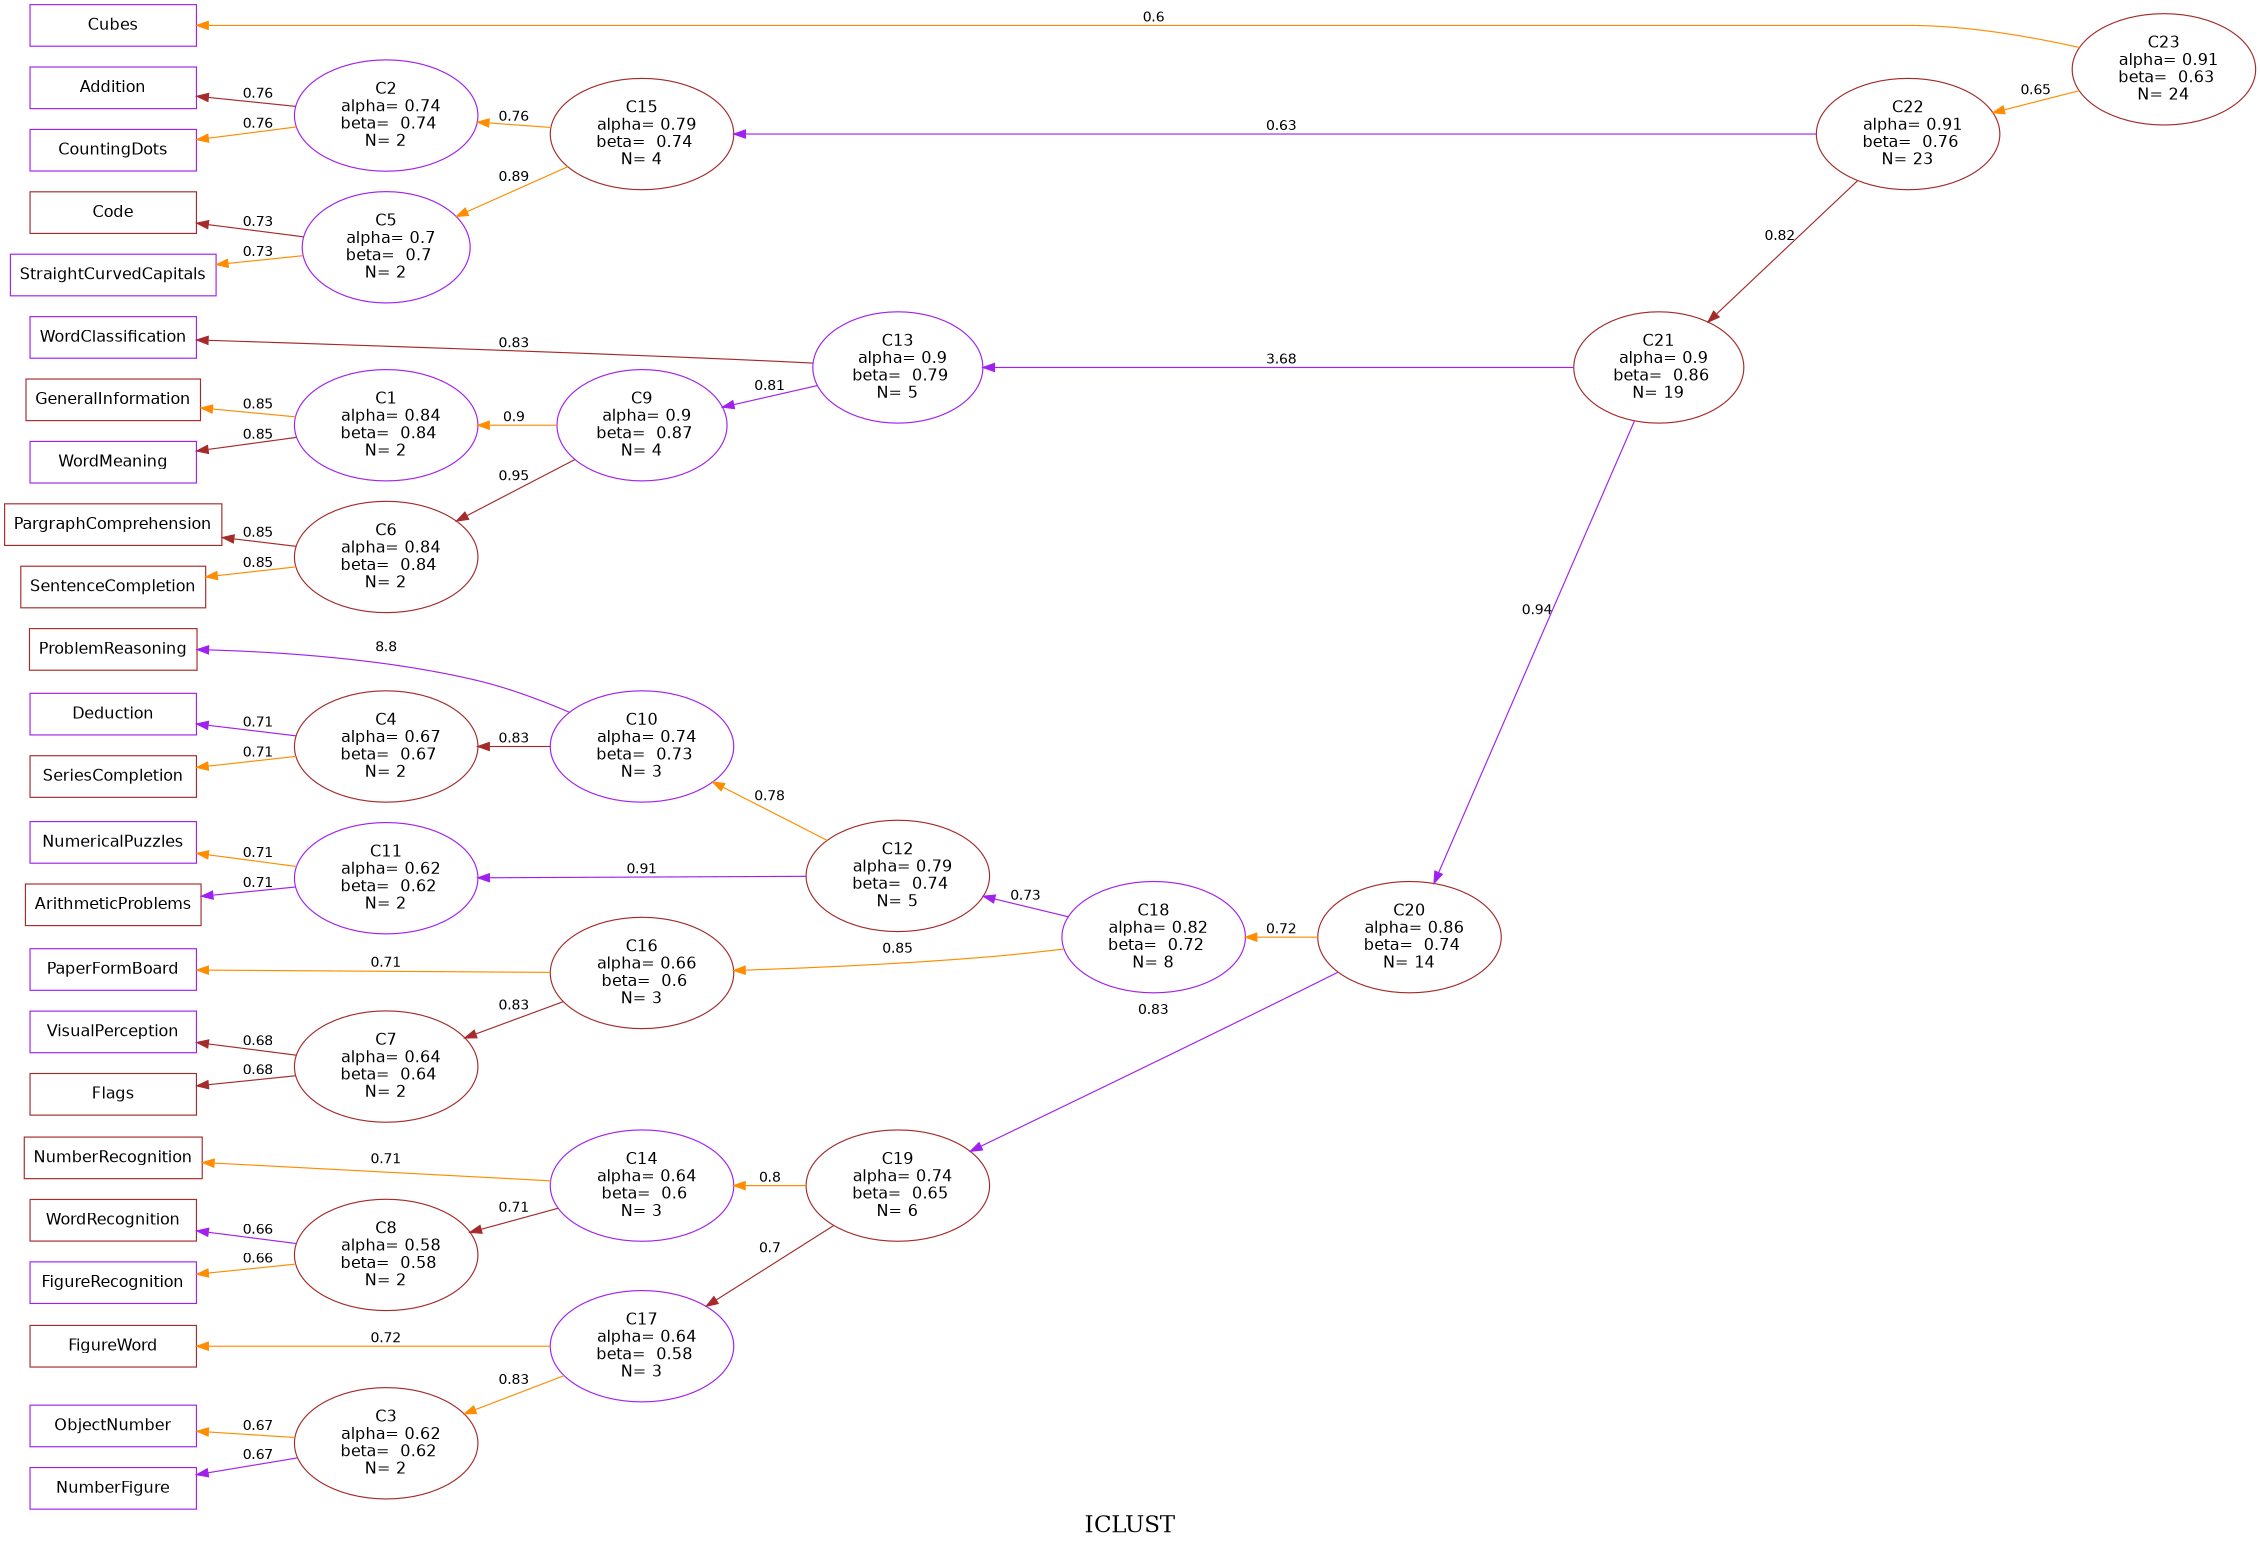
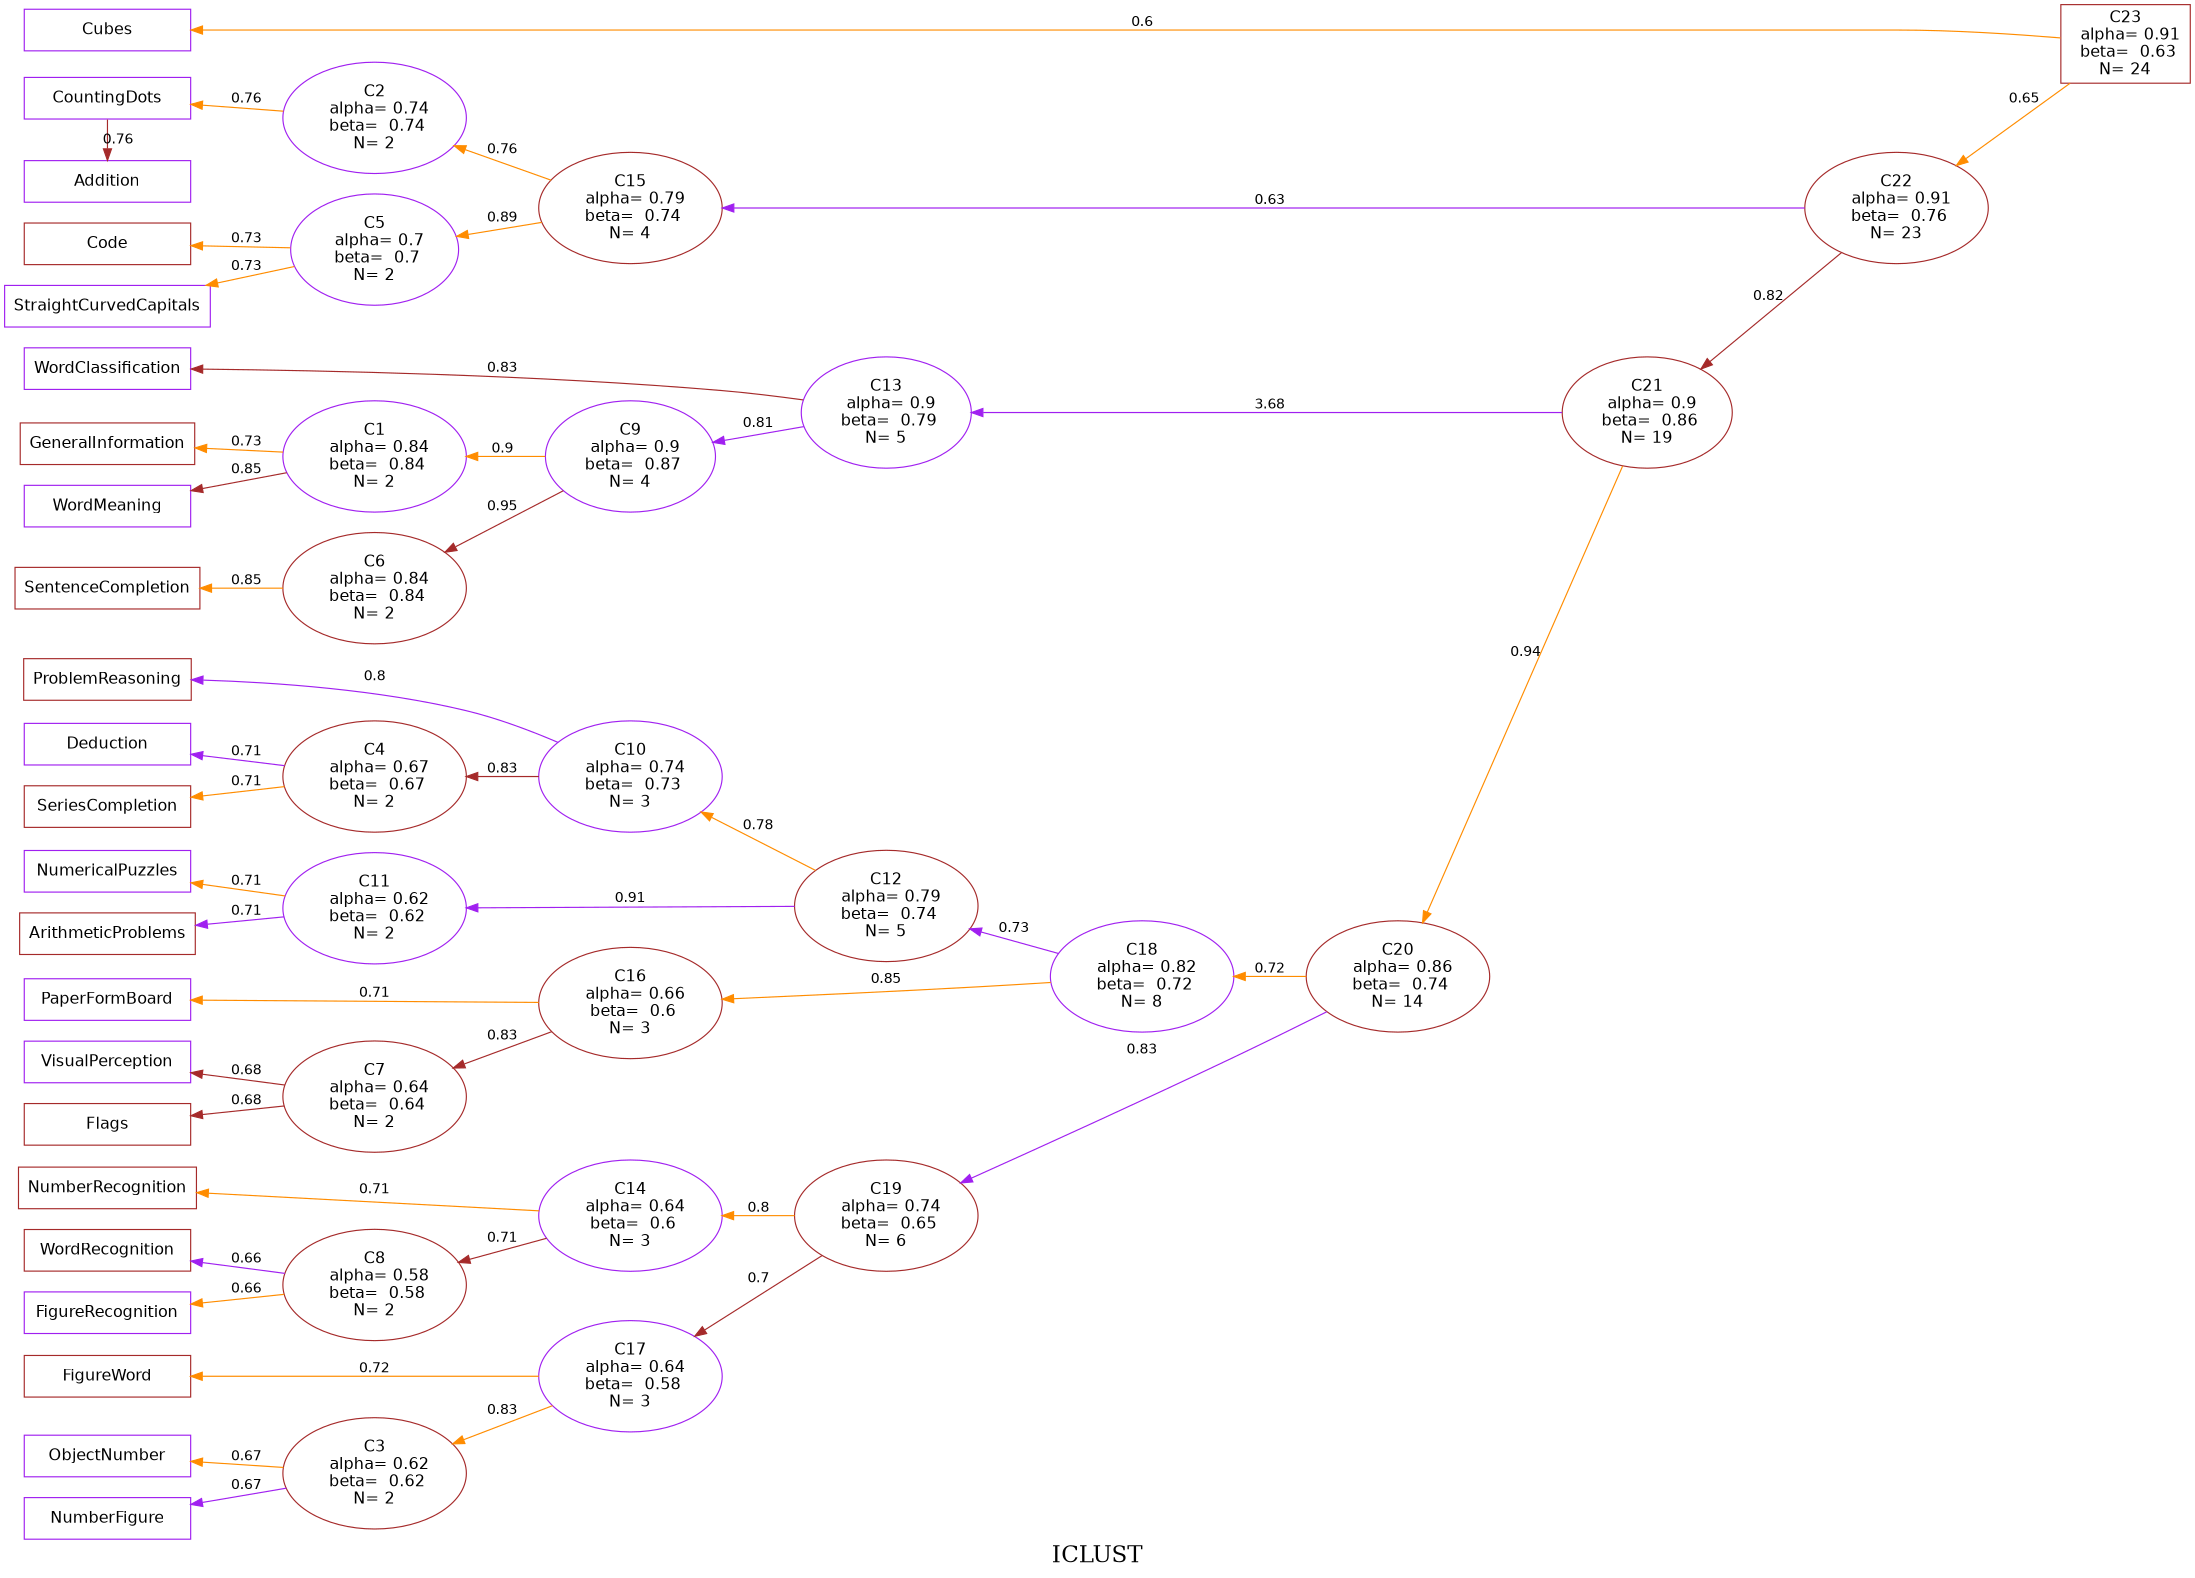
node "C23 alpha= 0.91 beta=  0.63 N= 24": shape ellipse -> box
edge "C2 alpha= 0.74 beta=  0.74 N= 2" -> "Addition": now "CountingDots" -> "Addition"
edge "C5 alpha= 0.7 beta=  0.7 N= 2" -> "Code": color brown -> darkorange
edge "C1 alpha= 0.84 beta=  0.84 N= 2" -> "GeneralInformation": label "0.85" -> "0.73"
node "PargraphComprehension": removed
edge "C21 alpha= 0.9 beta=  0.86 N= 19" -> "C20 alpha= 0.86 beta=  0.74 N= 14": color purple -> darkorange
edge "C10 alpha= 0.74 beta=  0.73 N= 3" -> "ProblemReasoning": label "8.8" -> "0.8"
